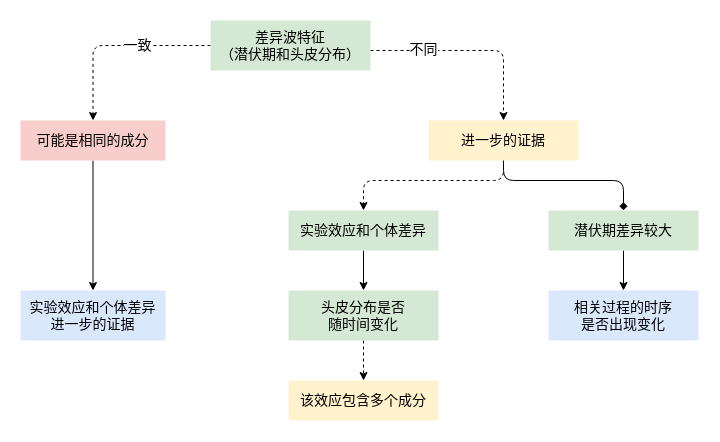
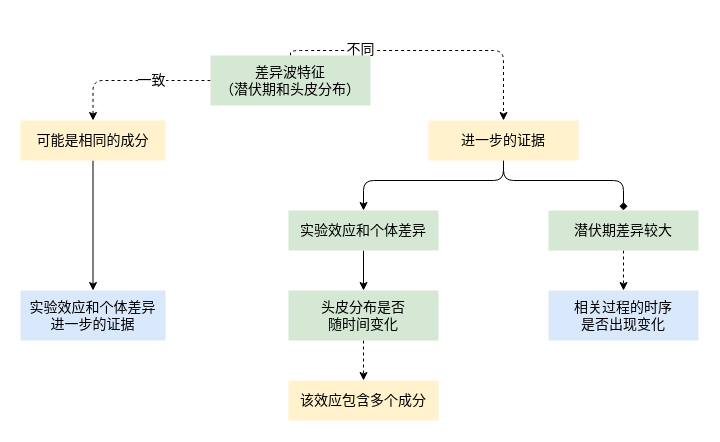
node "差异波特征（潜伏期和头皮分布）": moved (291, 46) -> (291, 81)
node "可能是相同的成分": fillcolor #f8cecc -> #fff2cc
edge "进一步的证据" -> "实验效应和个体差异": style dashed -> solid
edge "潜伏期差异较大" -> "相关过程的时序 是否出现变化": style solid -> dashed
